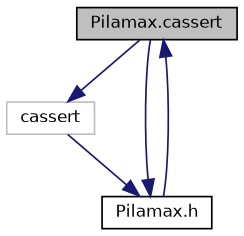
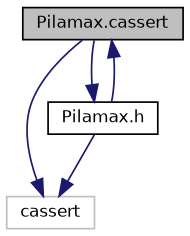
edge "cassert" -> "Pilamax.h": reversed
